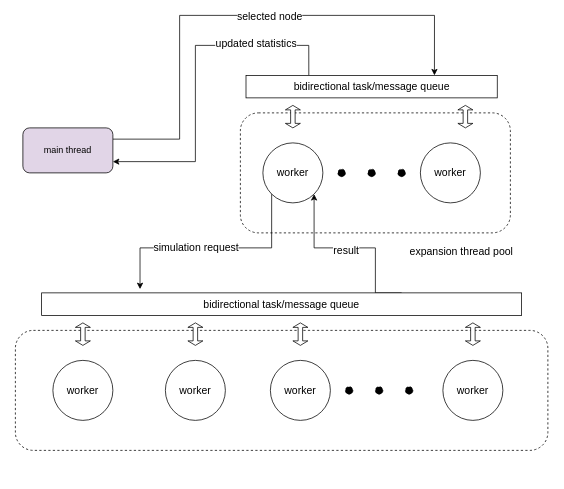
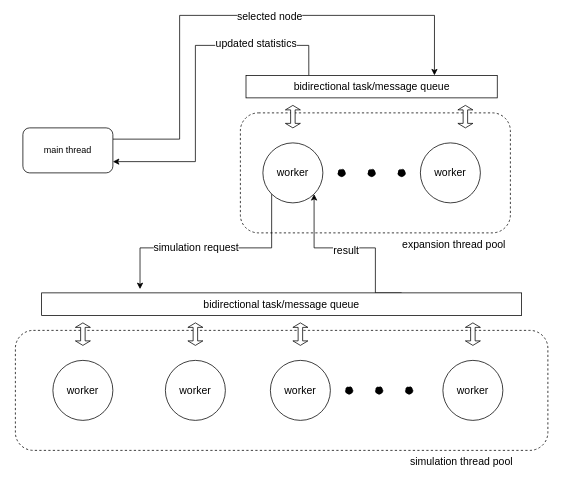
node "main thread": fillcolor #e1d5e7 -> #ffffff
node "expansion thread pool": moved (462, 252) -> (454, 244)
node "simulation thread pool": added
